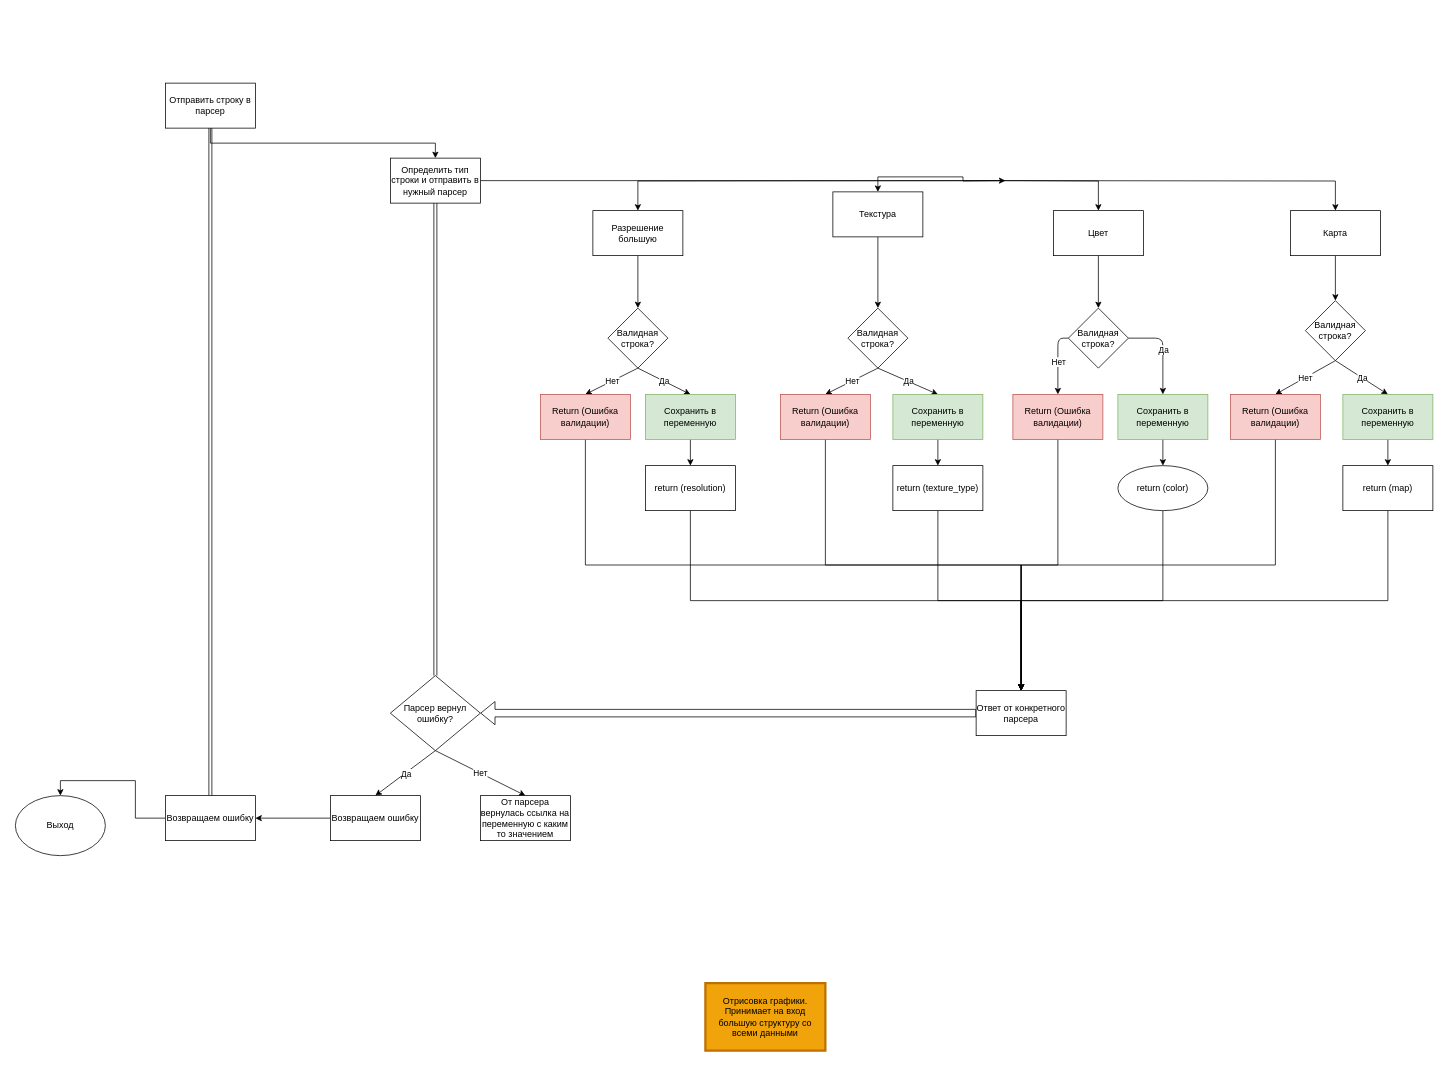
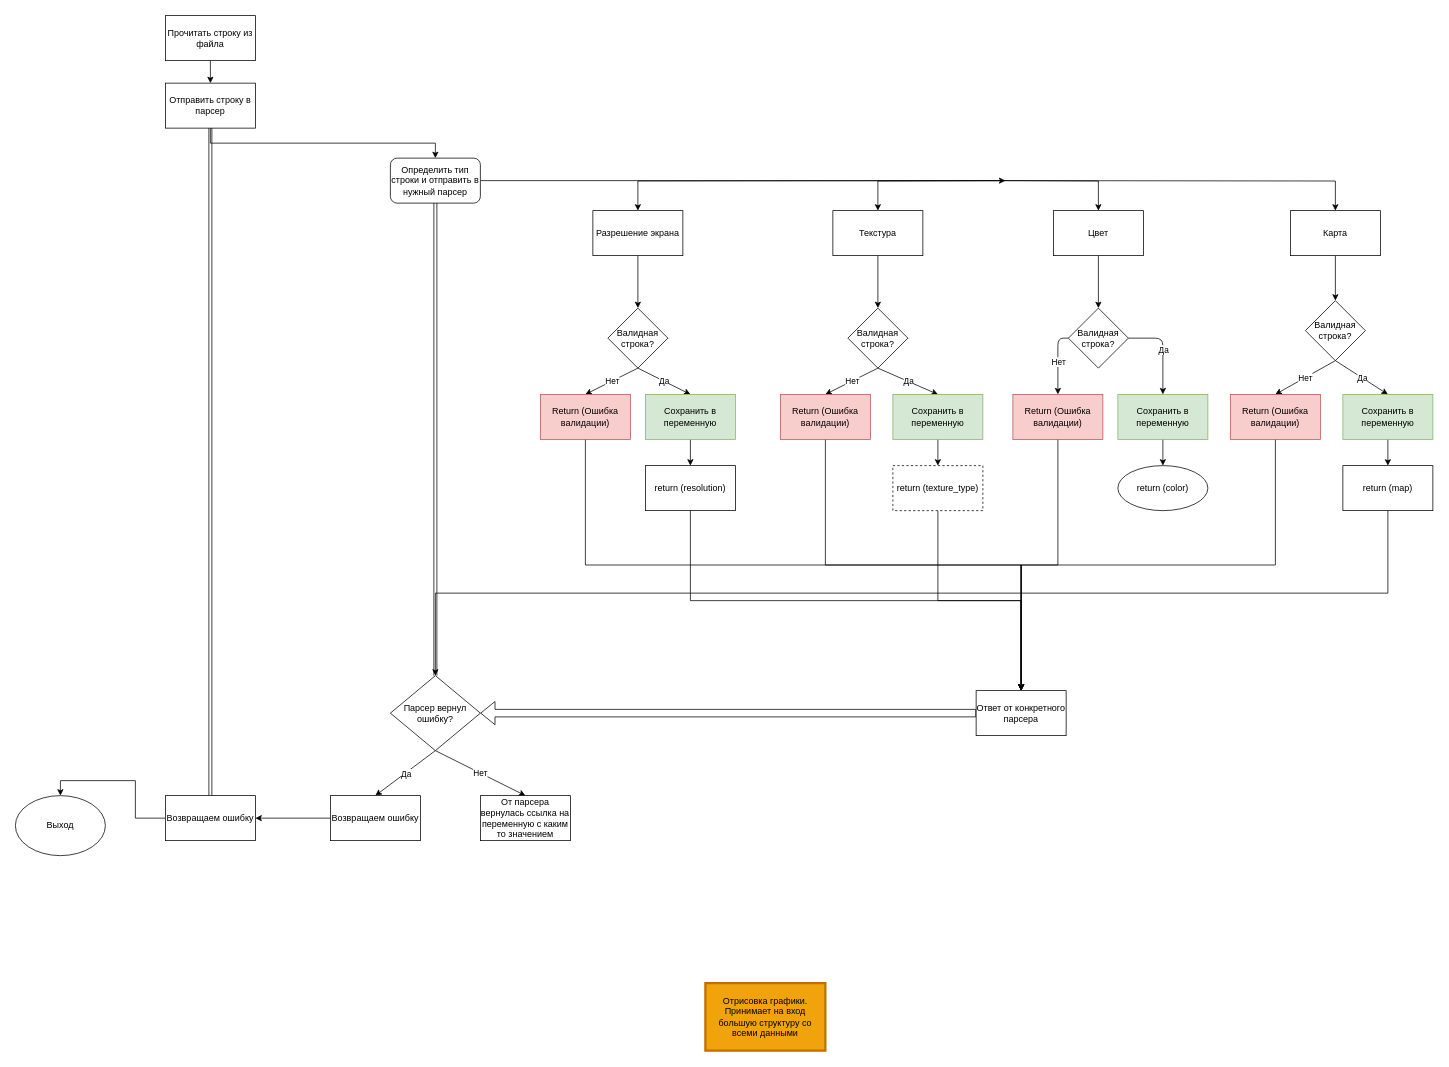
node "Прочитать строку из файла": added
edge "Прочитать строку из файла" -> "Отправить строку в парсер": added
node "Определить тип строки и отправить в нужный парсер": shape rectangle -> rounded rectangle
node "Текстура": moved (878, 214) -> (878, 233)
node "Разрешение большую": label "Разрешение большую" -> "Разрешение экрана"
node "return (texture_type)": style solid -> dashed
edge "return (color)" -> "Ответ от конкретного парсера": removed
edge "return (map)" -> "Ответ от конкретного парсера": now "return (map)" -> "Парсер вернул ошибку?"
